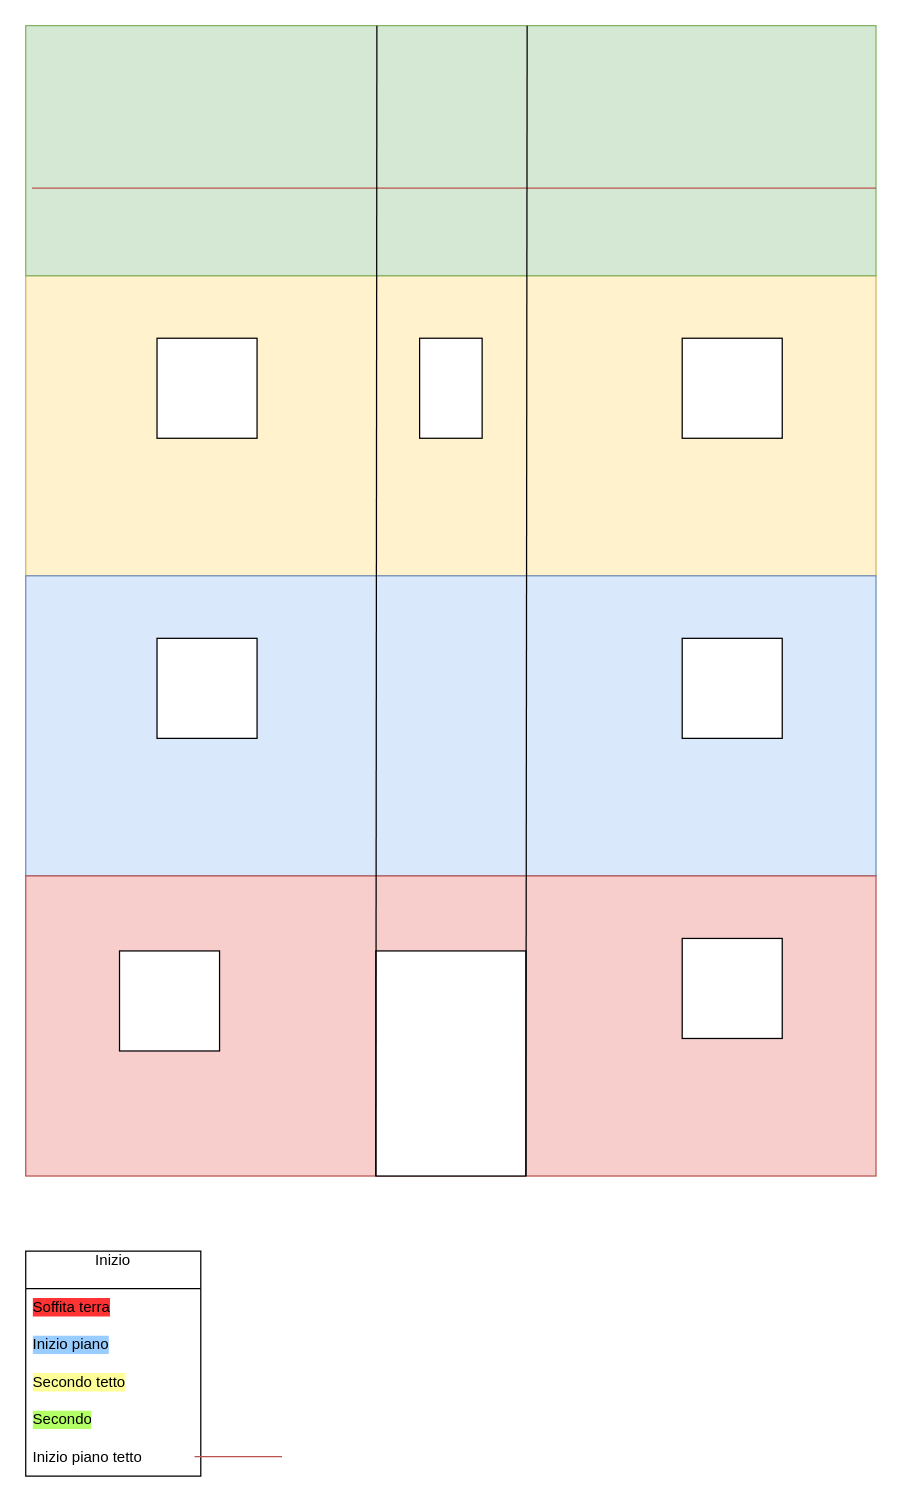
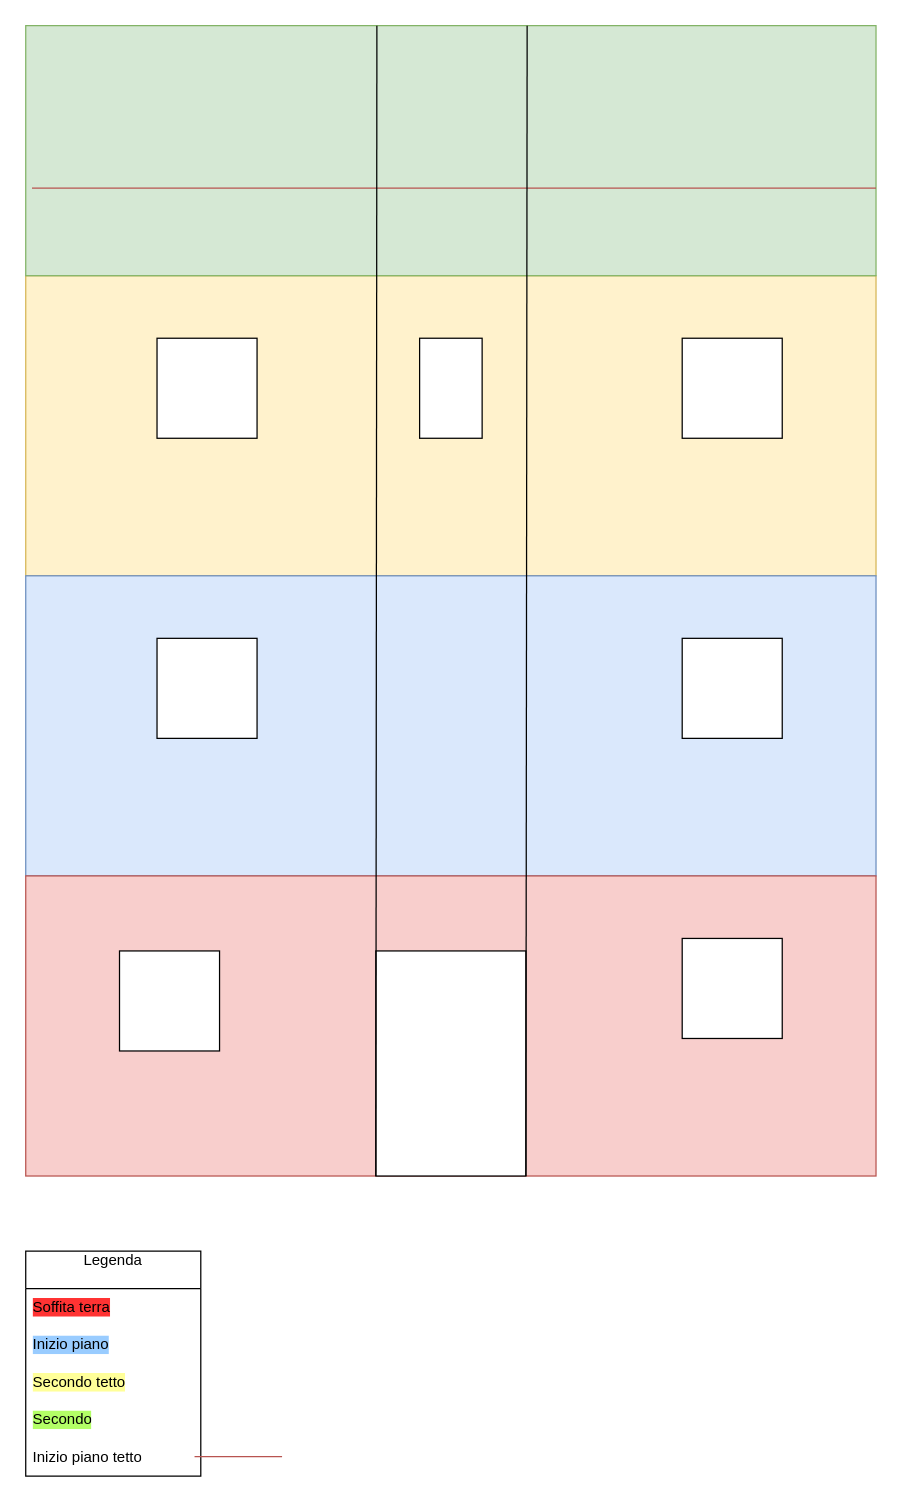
node "Inizio": label "Inizio" -> "Legenda"
